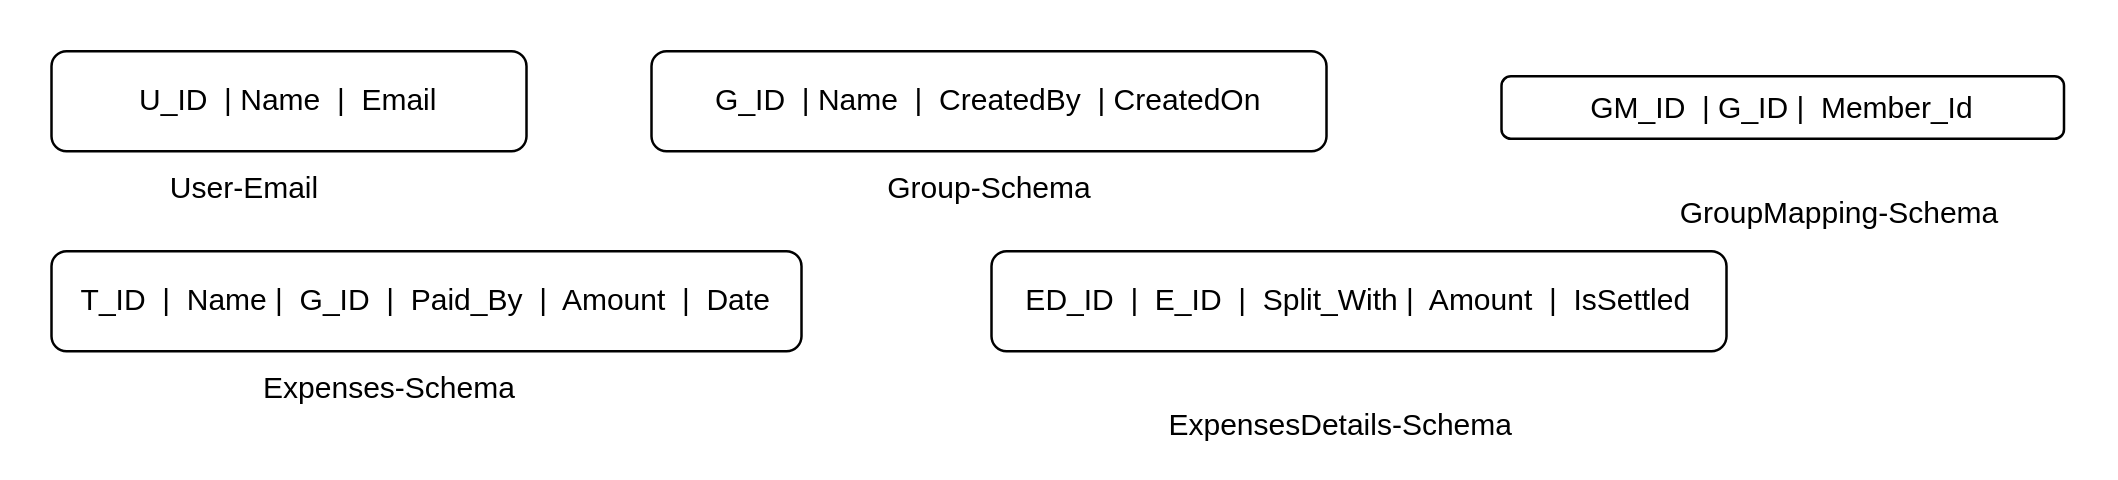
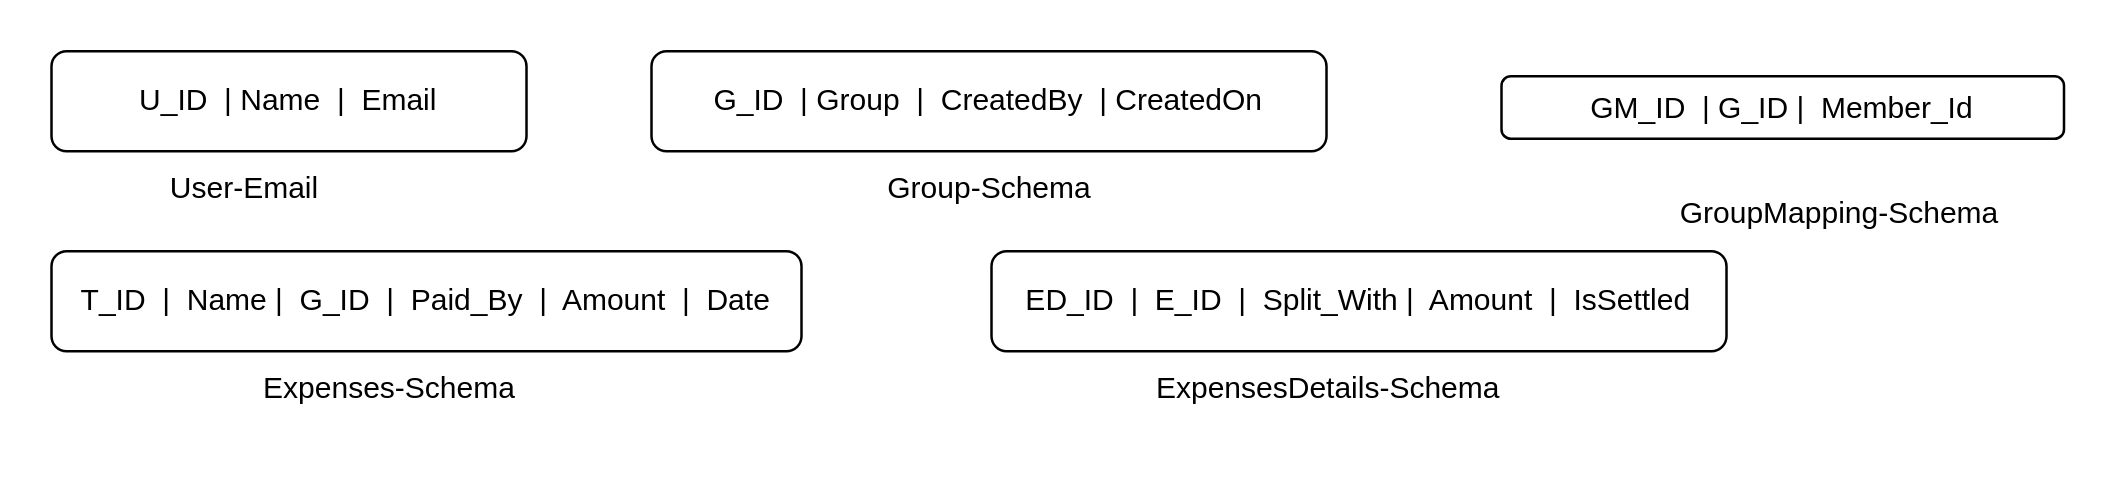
node "G_ID | Name | CreatedBy | CreatedOn": label "G_ID | Name | CreatedBy | CreatedOn" -> "G_ID | Group | CreatedBy | CreatedOn"
node "ExpensesDetails-Schema": moved (1341, 426) -> (1329, 389)
